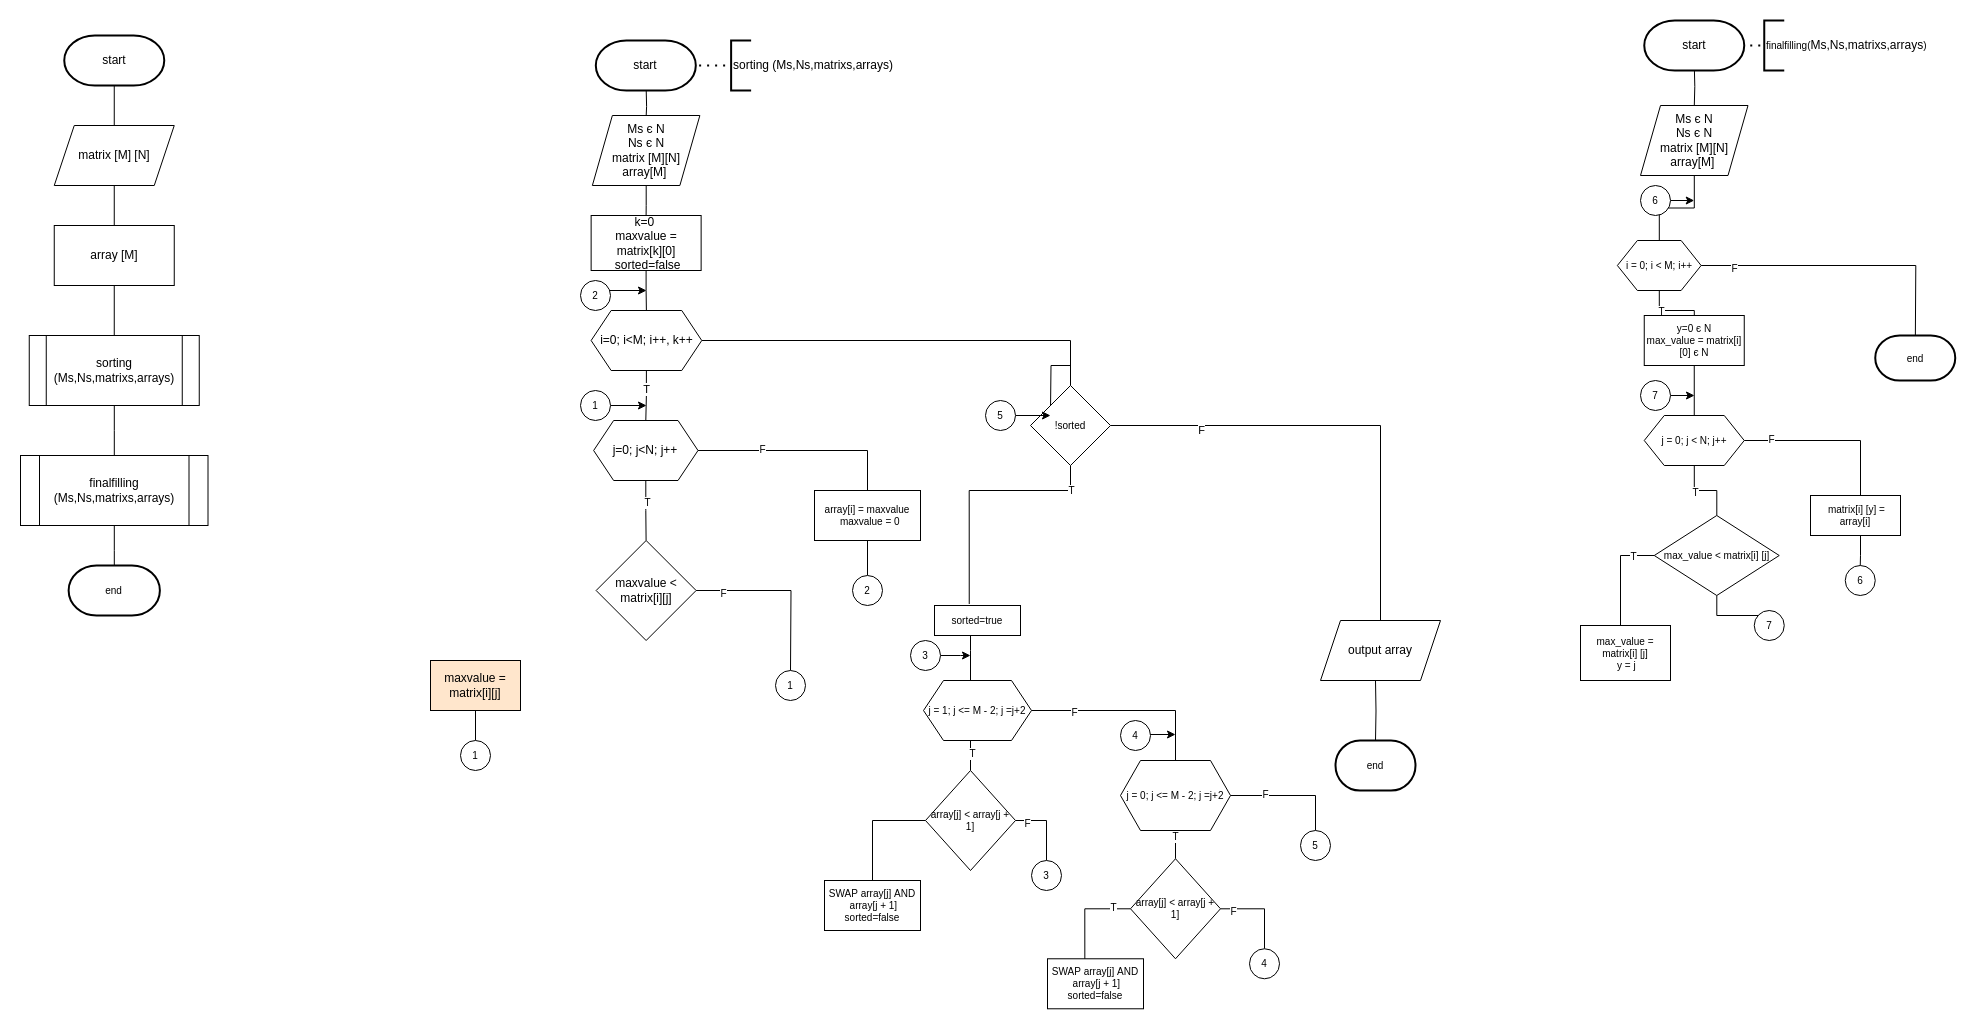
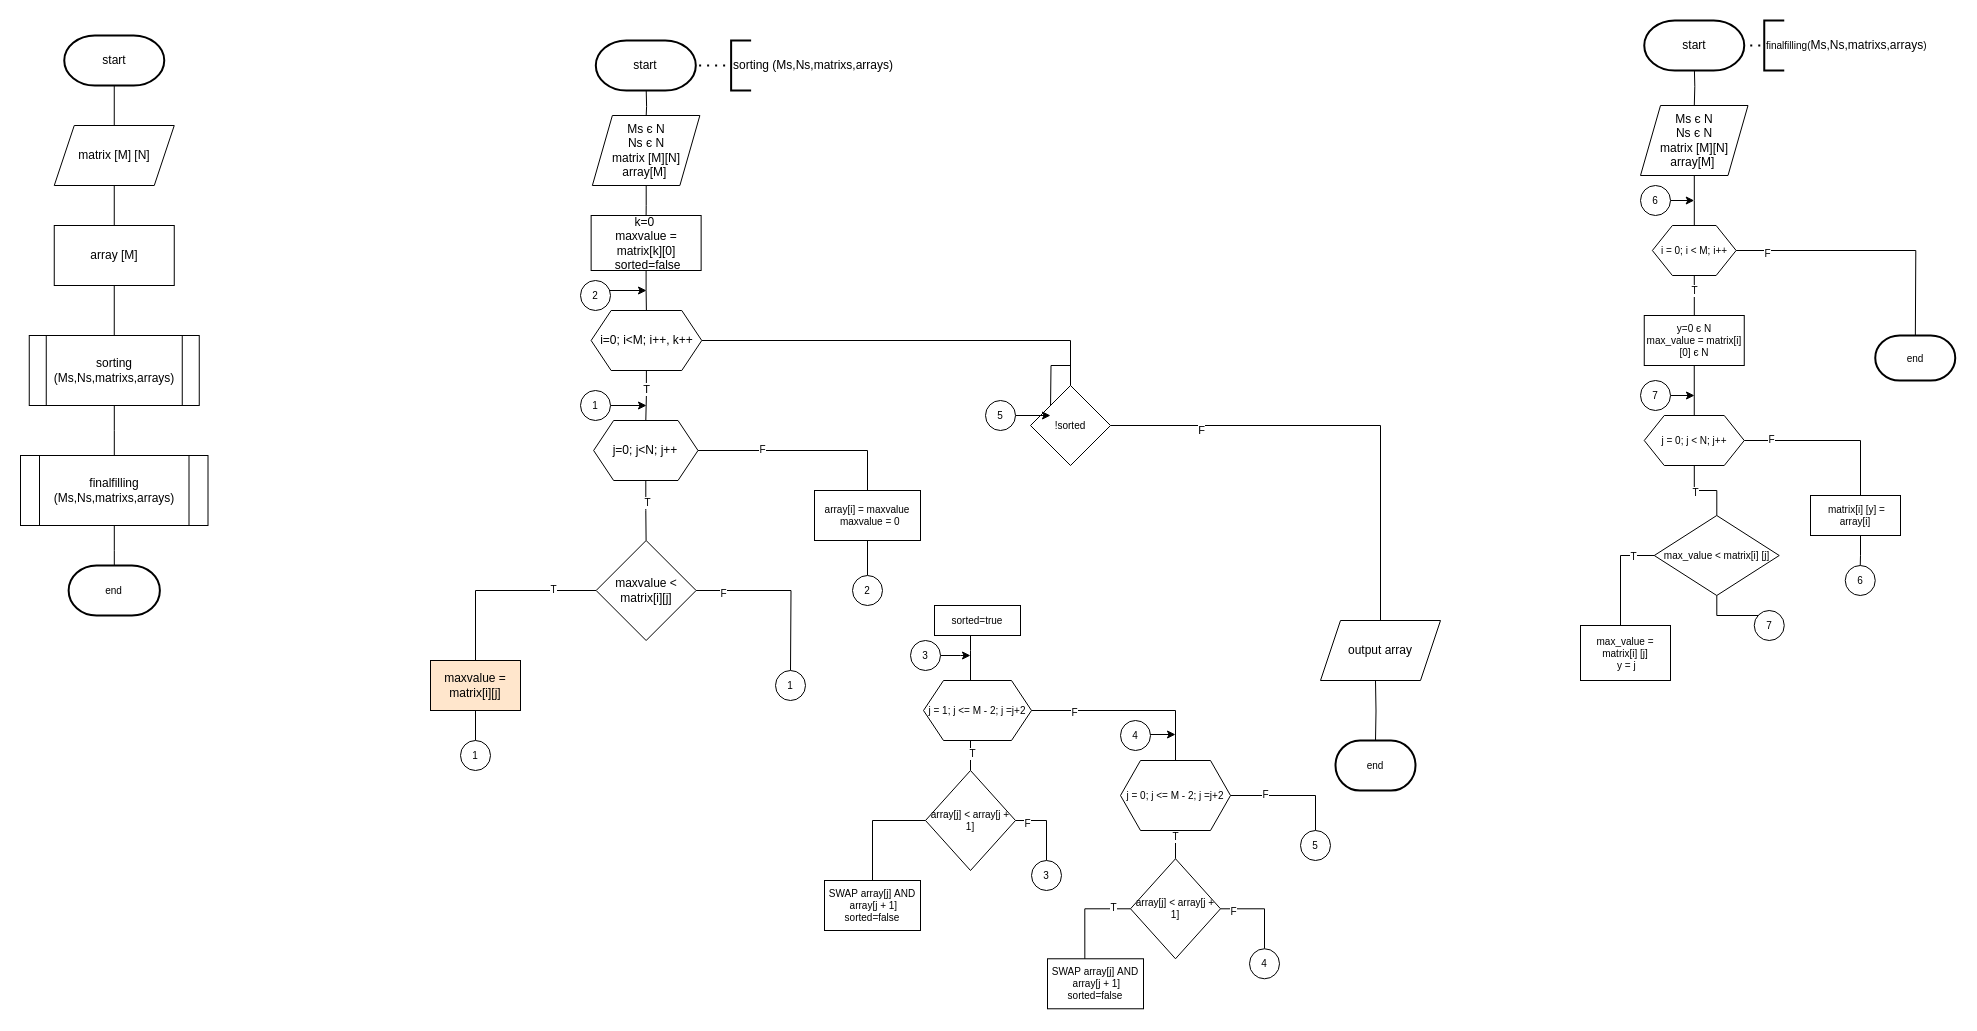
node "i = 0; i < M; i++": moved (1659, 266) -> (1694, 251)
edge "!sorted" -- "sorted=true": removed, label "T"
edge "maxvalue < matrix[i][j]" -- "maxvalue = matrix[i][j]": added, label "T"
